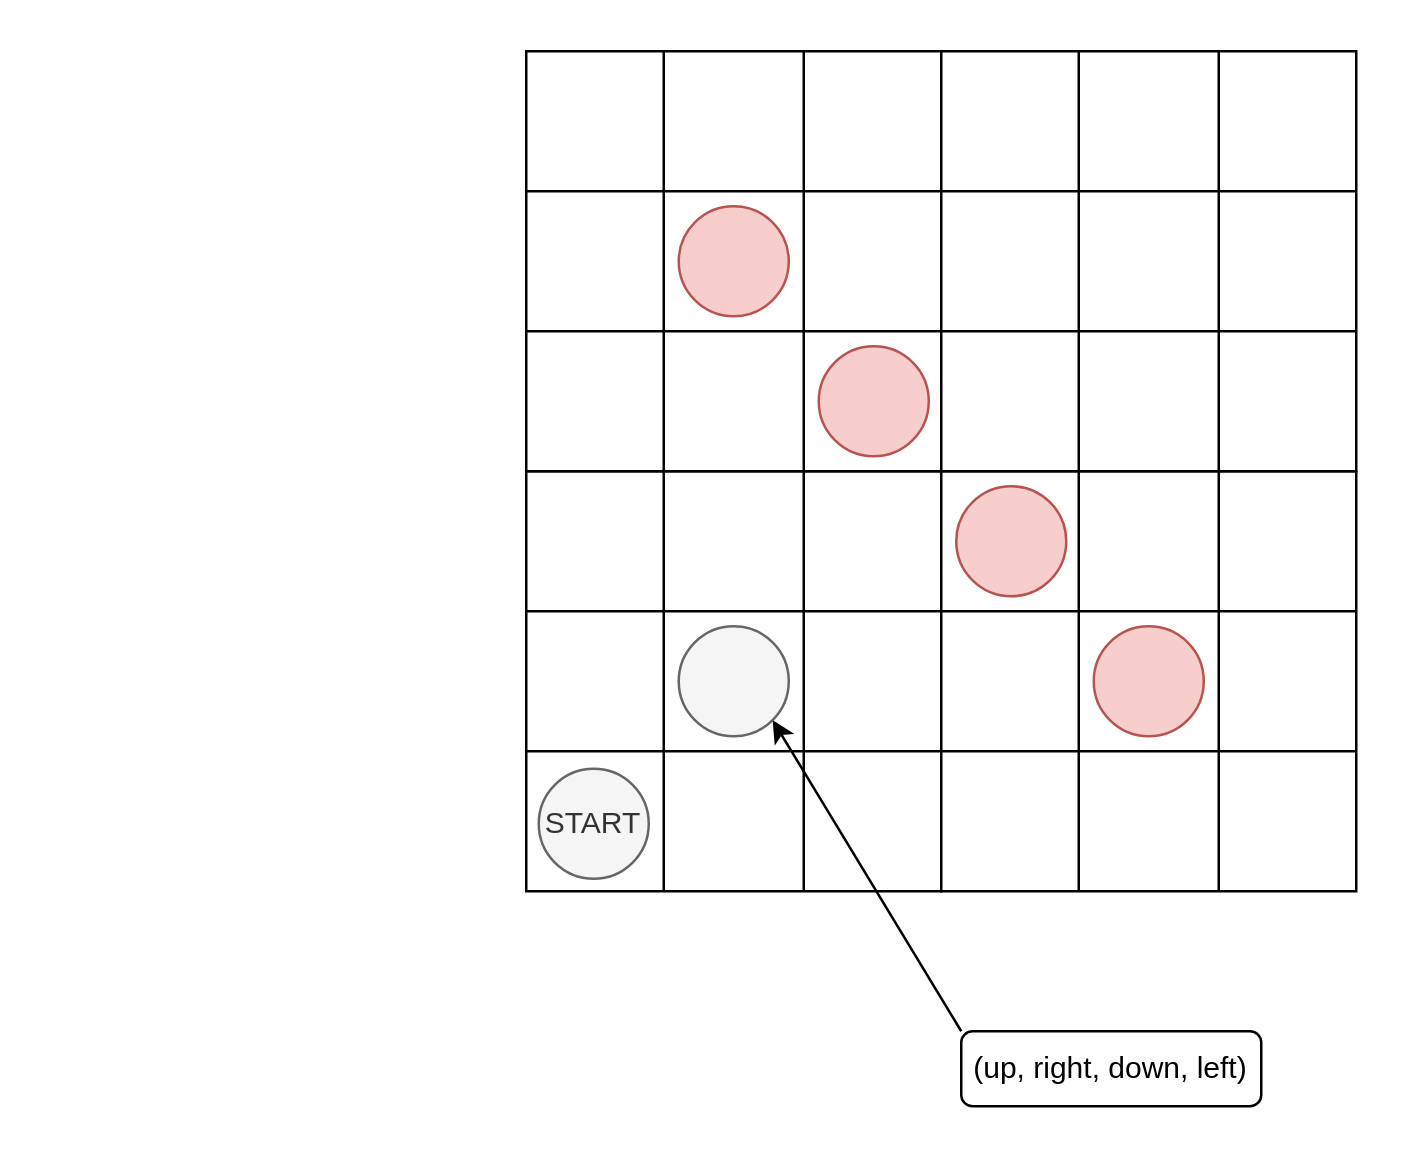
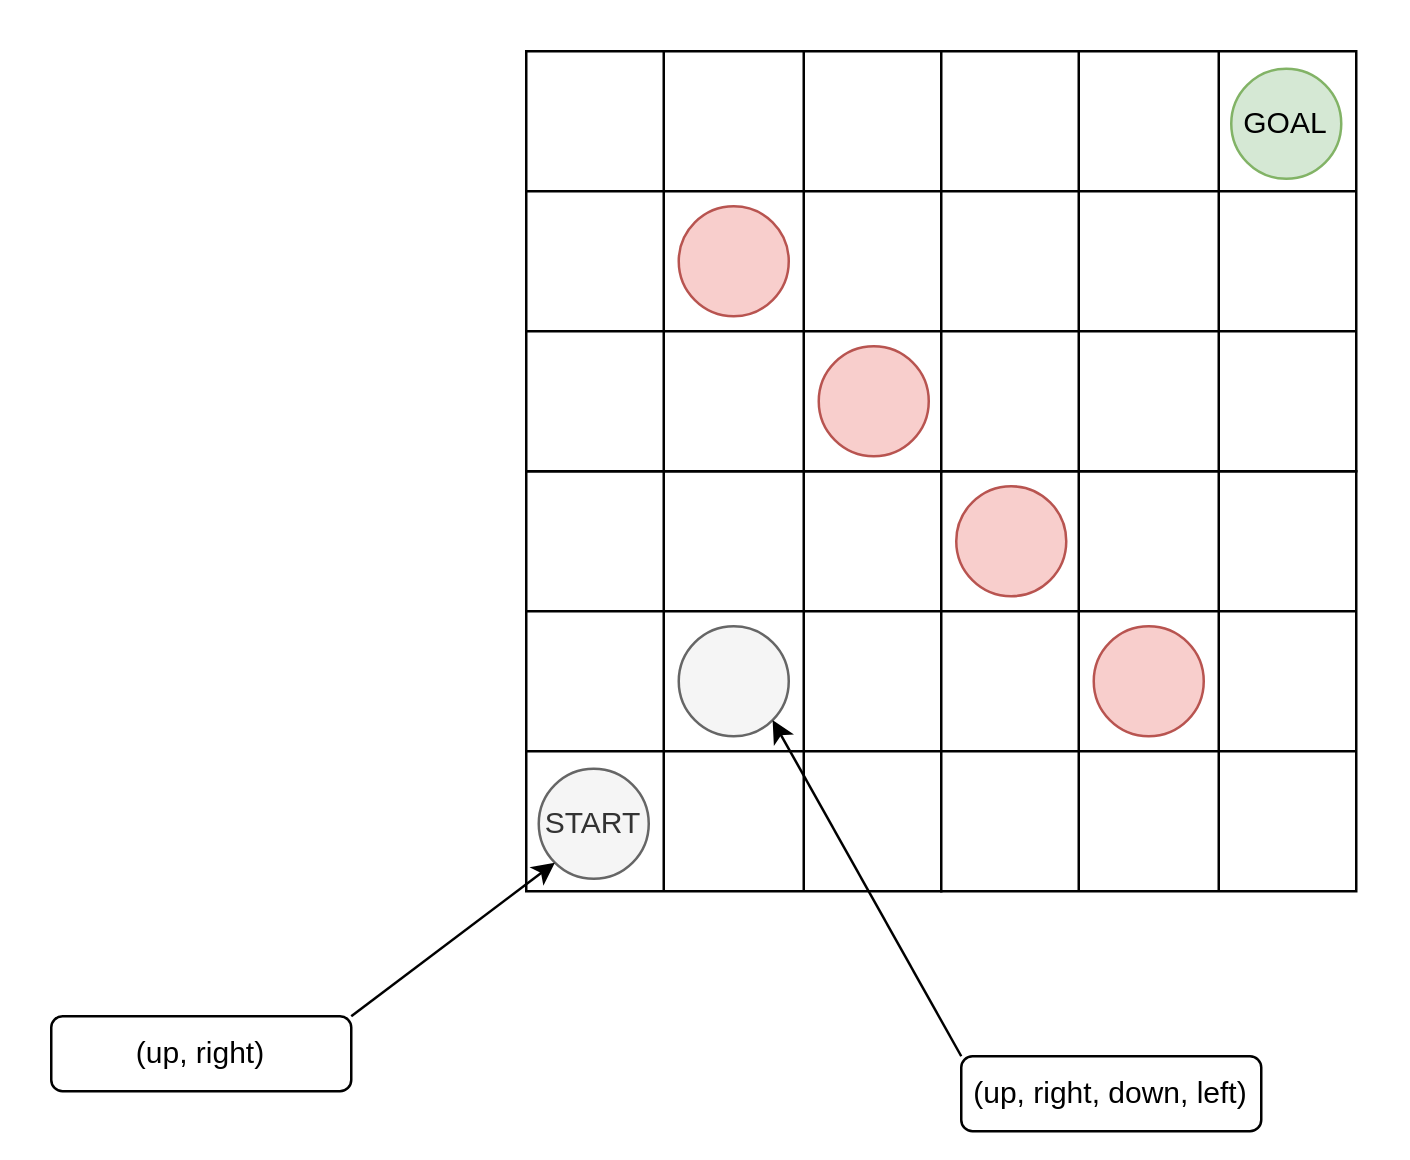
node "GOAL": added
edge "(up, right)" -> "START": added
node "(up, right)": added
node "(up, right, down, left)": moved (1111, 1069) -> (1111, 1094)
